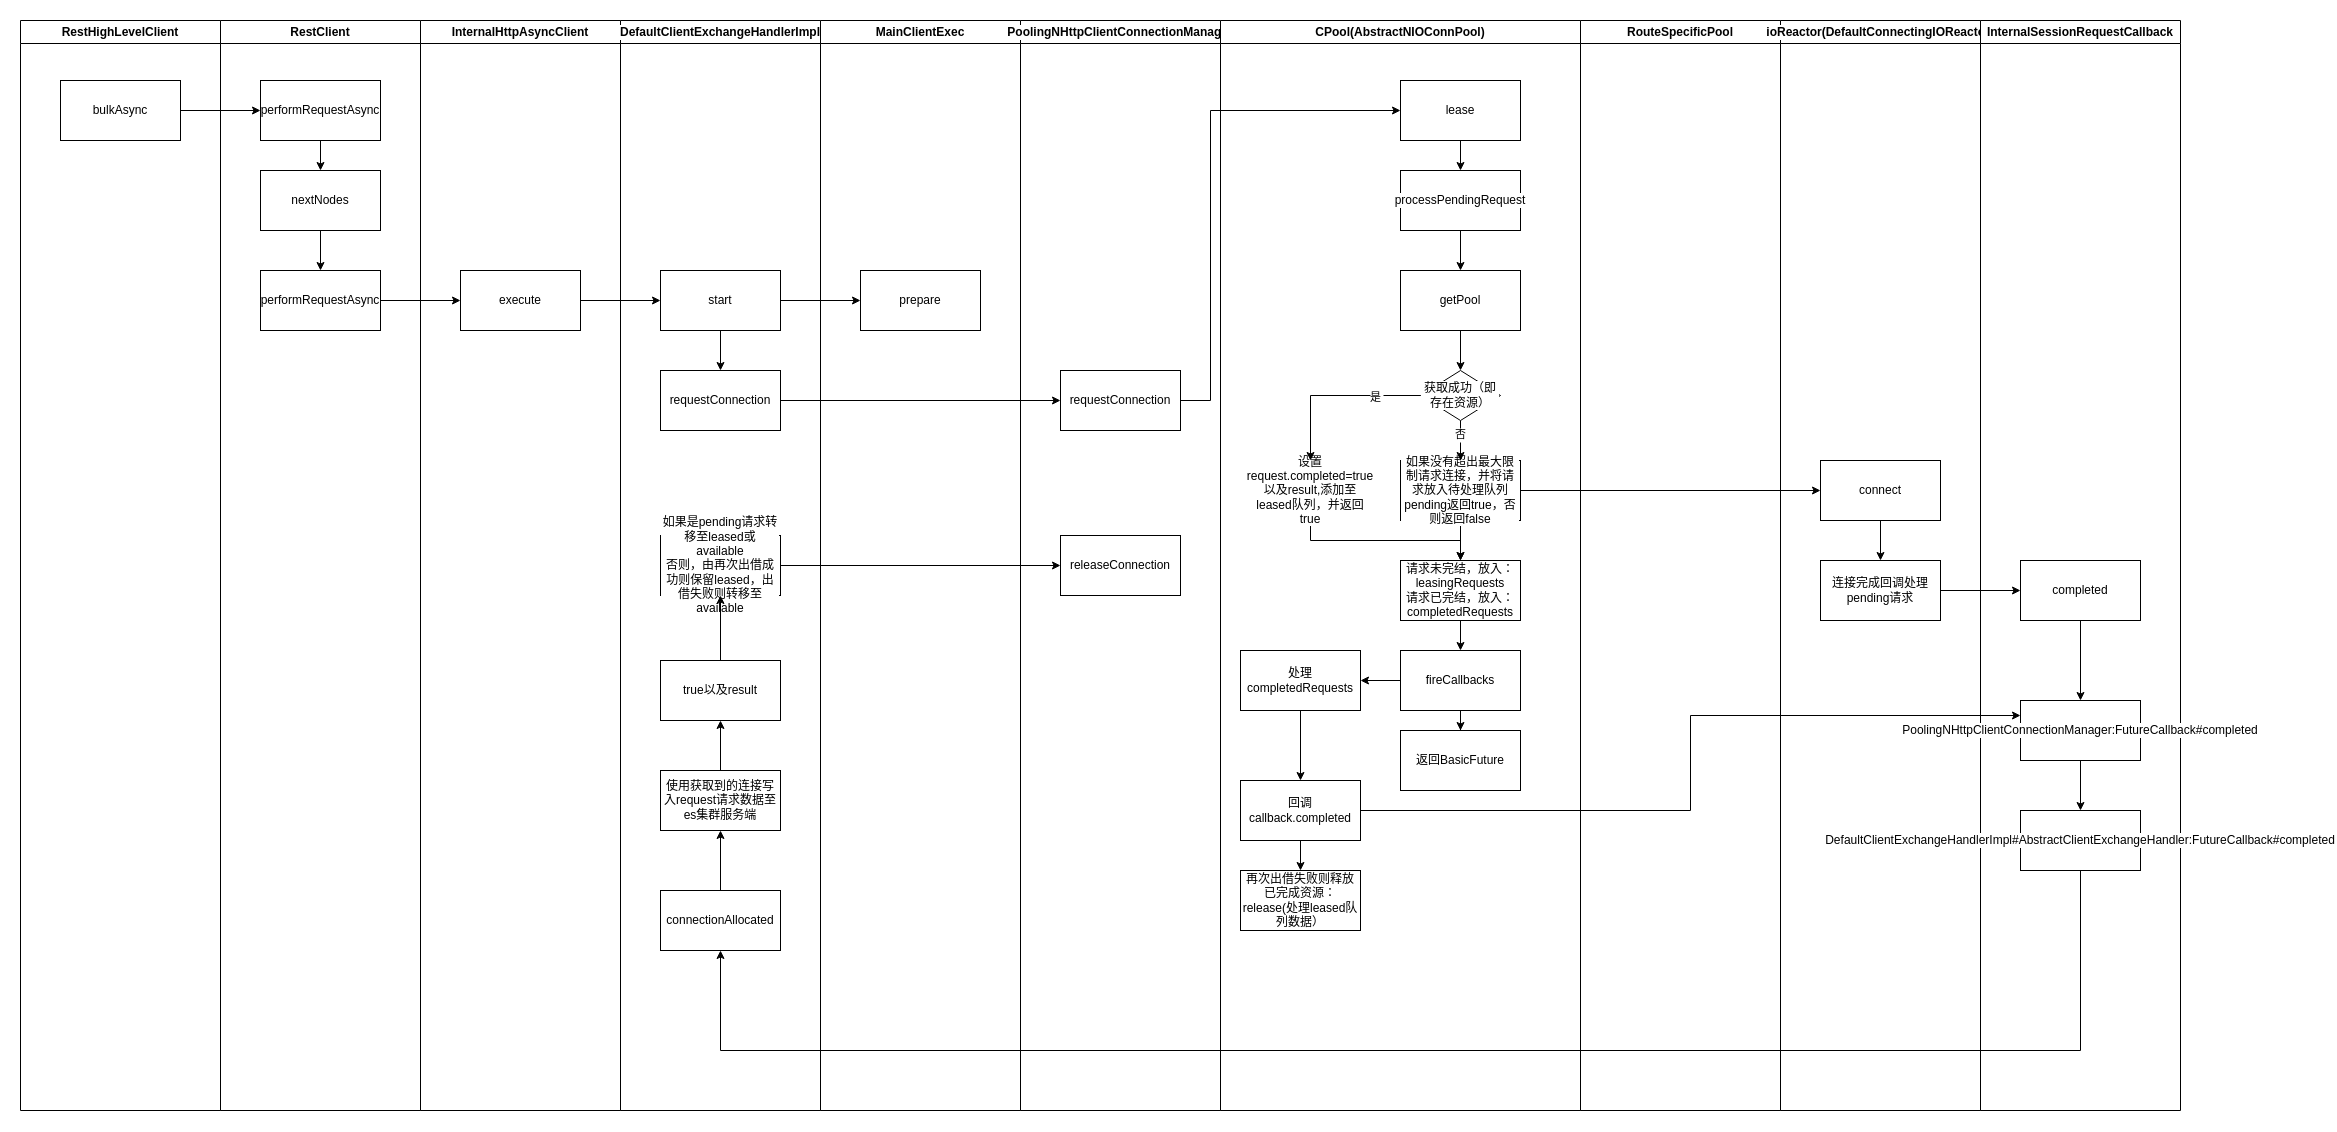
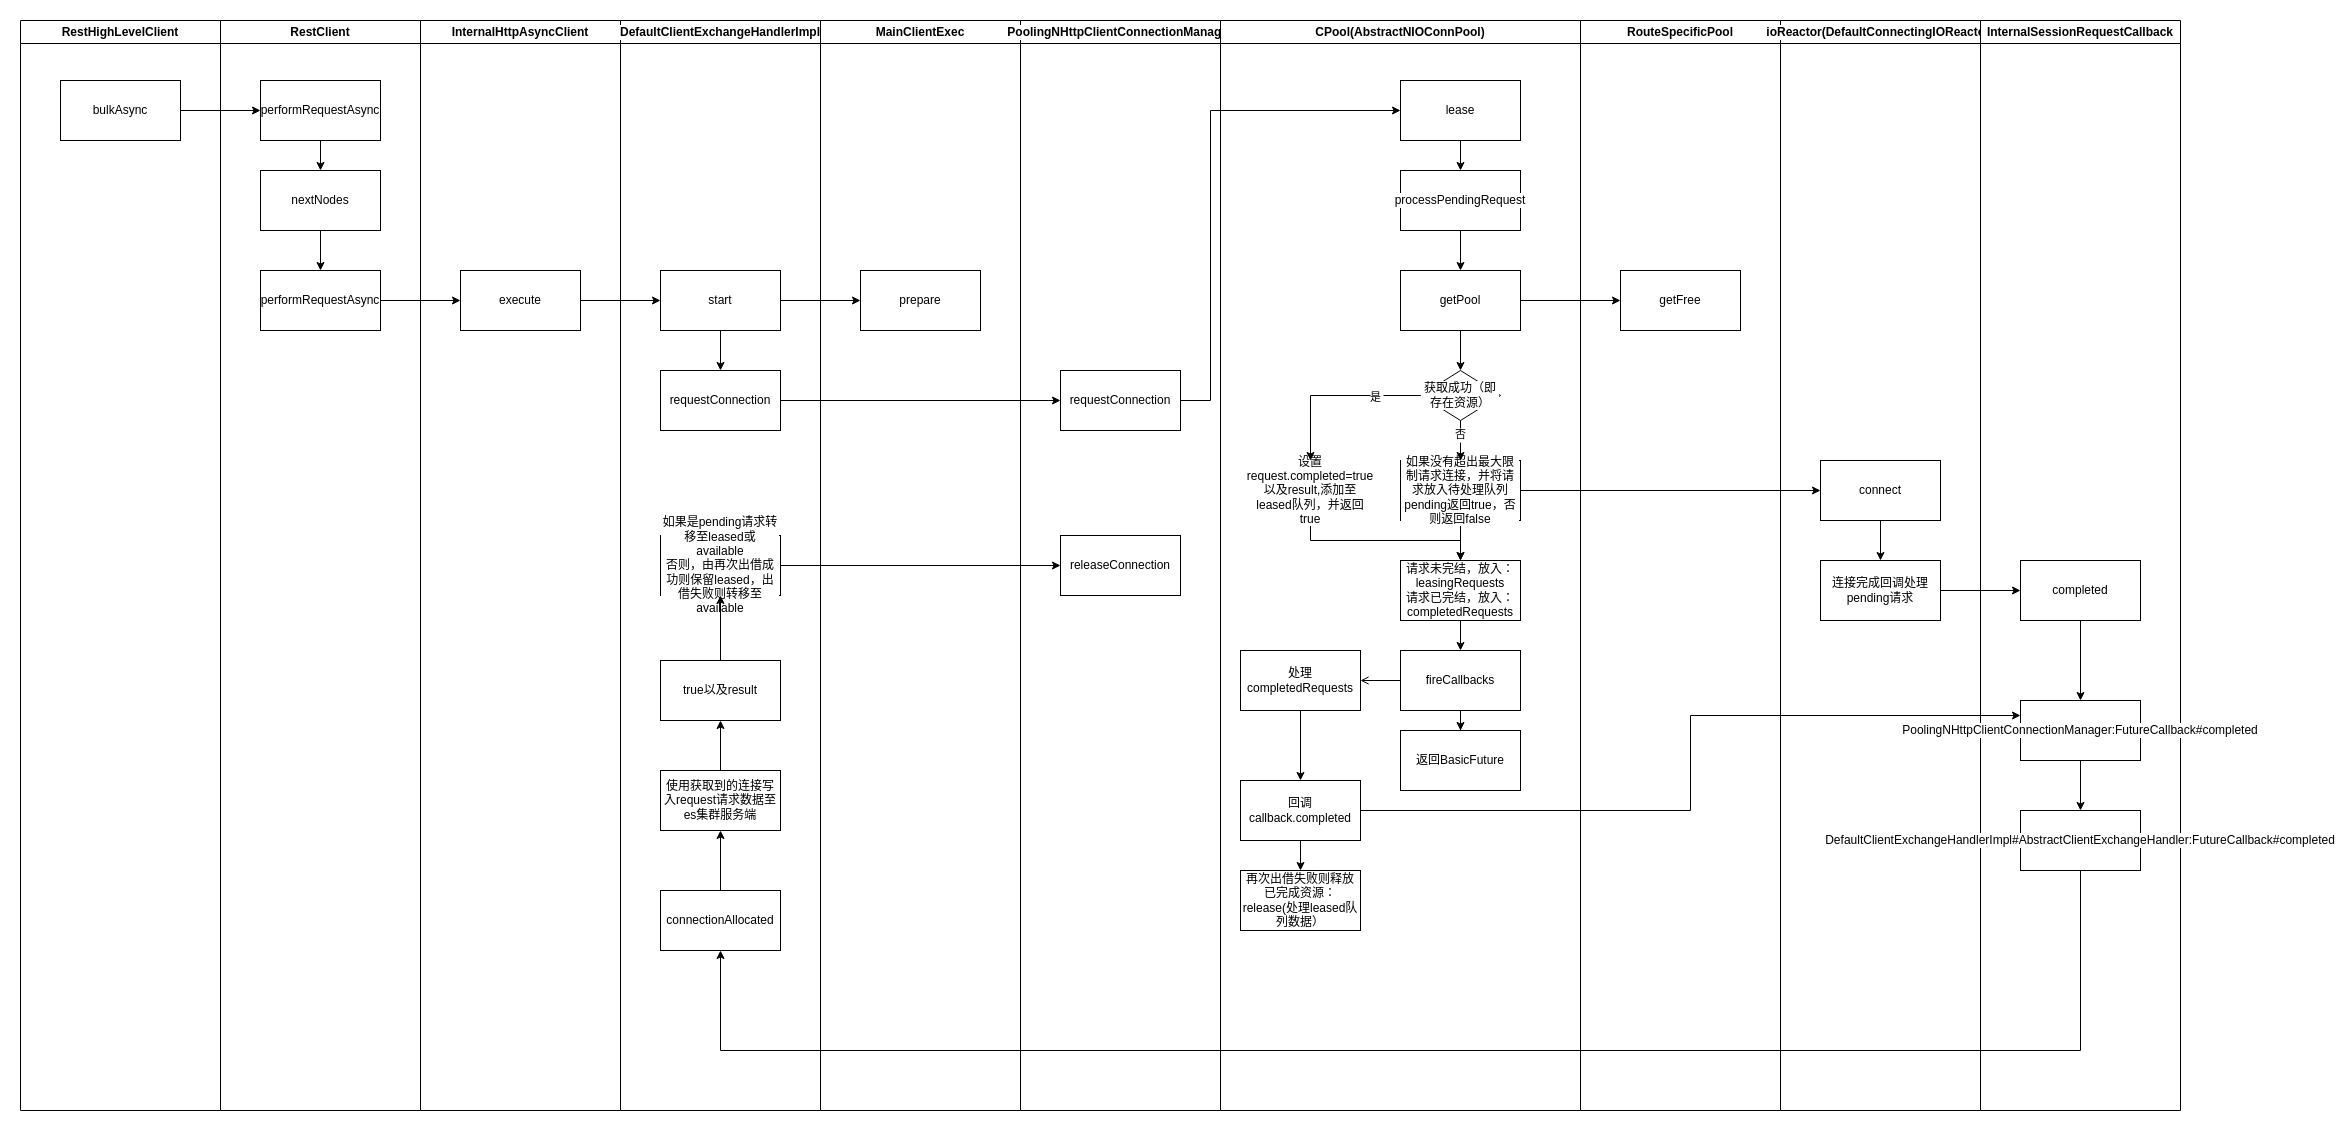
edge "getPool" -> "getFree": added
node "getFree": added
edge "fireCallbacks" -> "处理completedRequests": arrowhead classic -> open
